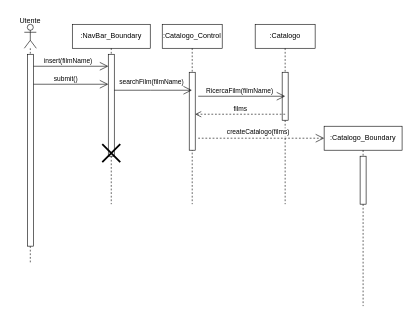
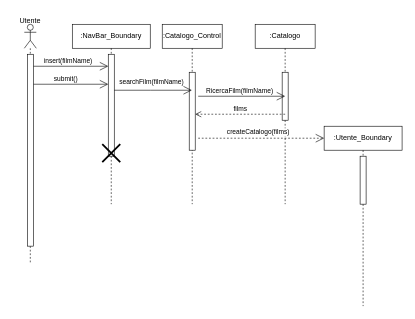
node ":Catalogo_Boundary": label ":Catalogo_Boundary" -> ":Utente_Boundary"
